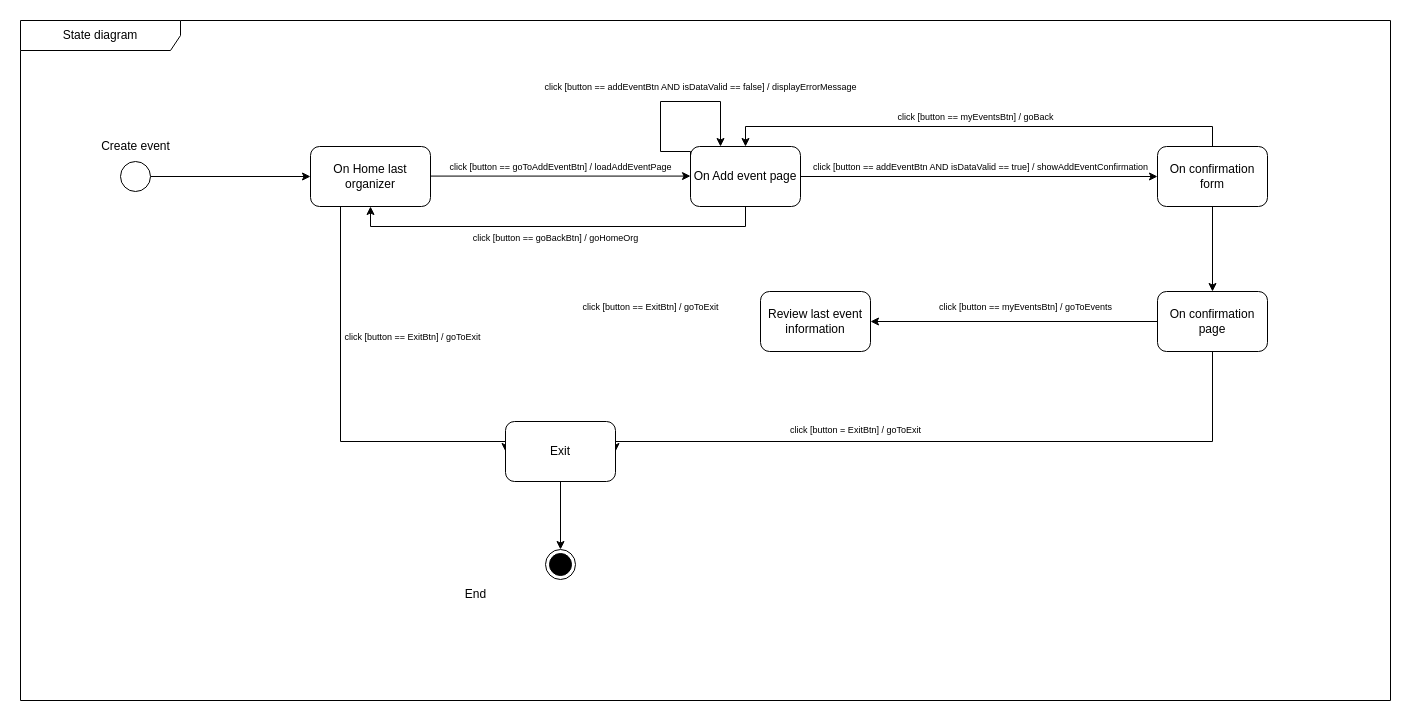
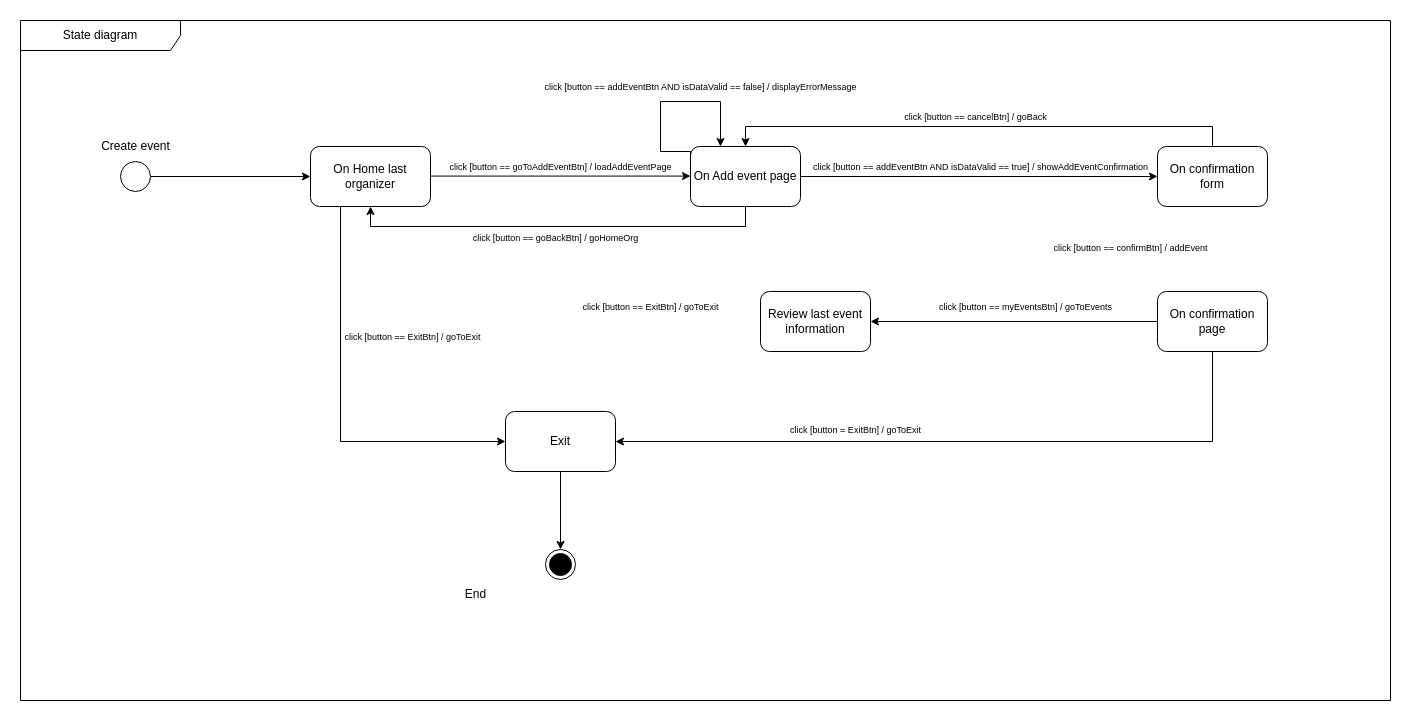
node "click [button == myEventsBtn] / goBack": label "click [button == myEventsBtn] / goBack" -> "click [button == cancelBtn] / goBack"
edge "On confirmation form" -> "On confirmation page": removed
node "click [button == confirmBtn] / addEvent": added
node "Exit": moved (561, 452) -> (561, 442)
